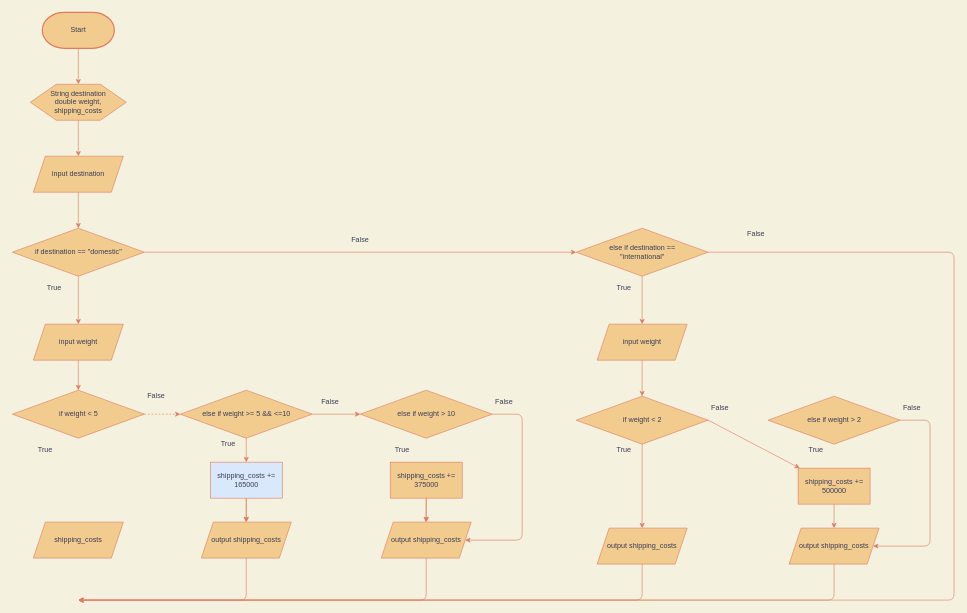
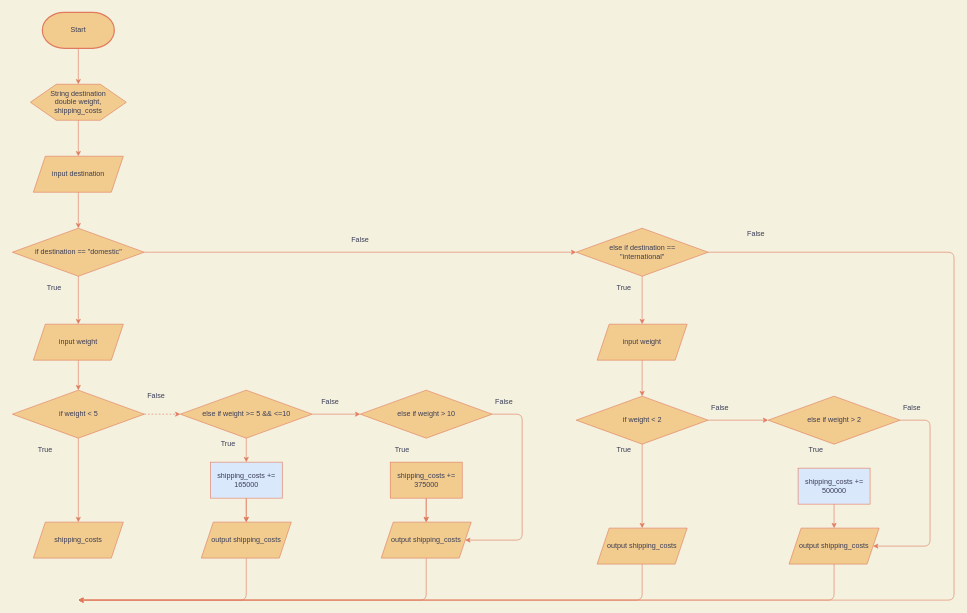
edge "if weight < 2" -> "shipping_costs +=500000": now "if weight < 2" -> "else if weight > 2"
node "shipping_costs +=500000": fillcolor #f2cc8f -> #dae8fc
edge "if weight < 5" -> "shipping_costs": added
